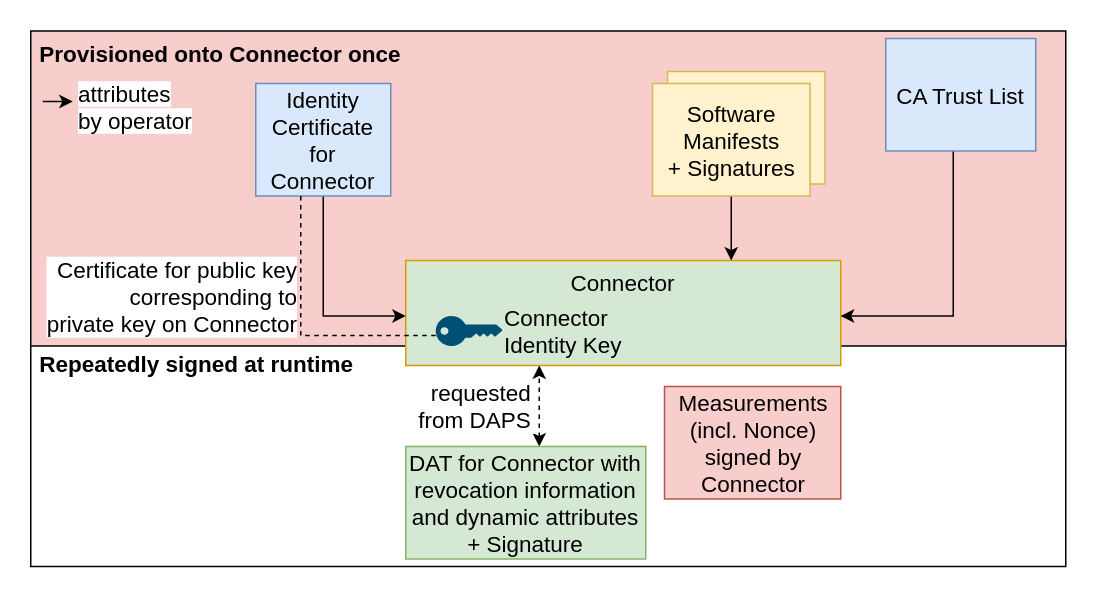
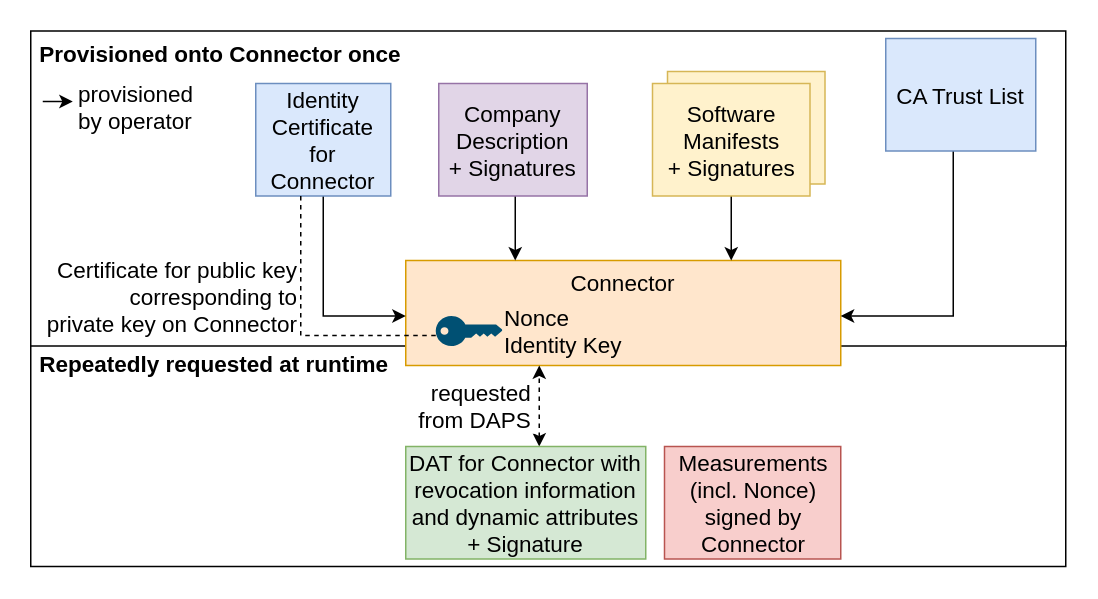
node "Provisioned onto Connector once": fillcolor #f8cecc -> #ffffff
node "attributesby operator": label "attributesby operator" -> "provisionedby operator"
node "Company Description + Signatures": added
edge "Company Description + Signatures" -> "Connector": added
node "Connector": fillcolor #d5e8d4 -> #ffe6cc
node "Connector Identity Key": label "Connector Identity Key" -> "Nonce Identity Key"
node "Repeatedly signed at runtime": label "Repeatedly signed at runtime" -> "Repeatedly requested at runtime"
node "Measurements(incl. Nonce)signed by Connector": moved (753, 443) -> (753, 503)
